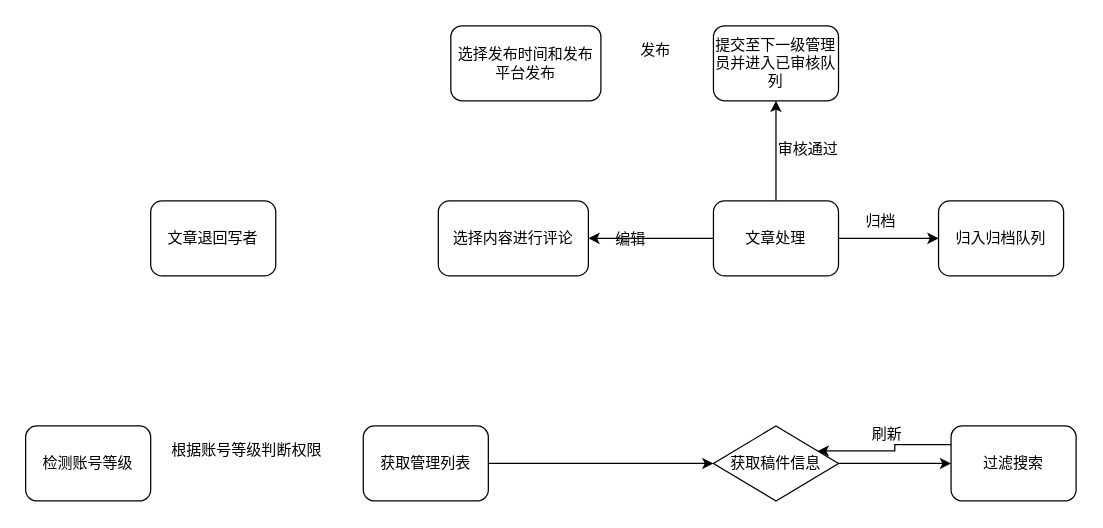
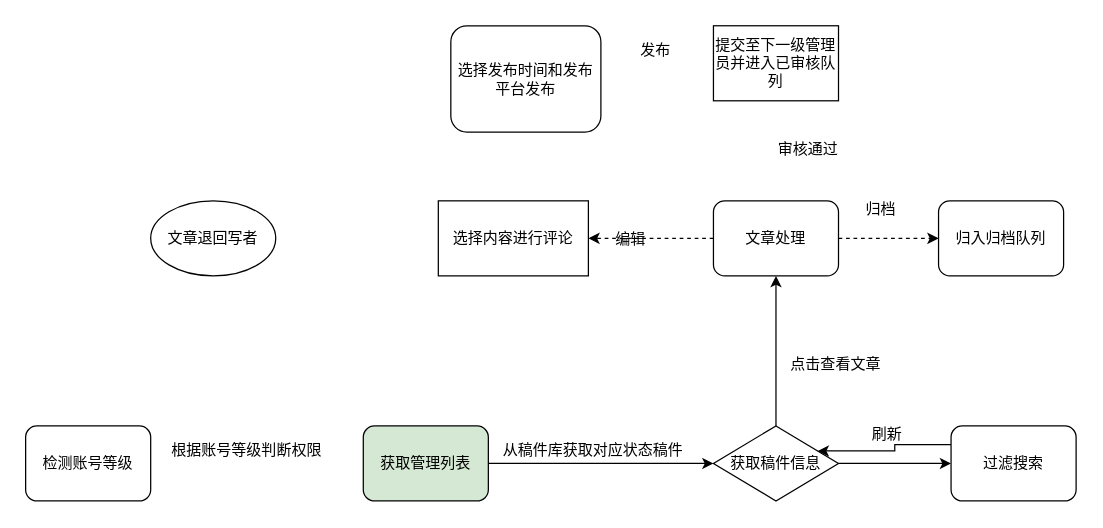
node "选择发布时间和发布平台发布": size 150x75 -> 150x106
node "提交至下一级管理员并进入已审核队列": shape rounded rectangle -> rectangle
edge "文章处理" -> "提交至下一级管理员并进入已审核队列": removed
node "归档": moved (888, 222) -> (888, 209)
node "文章退回写者": shape rounded rectangle -> ellipse
node "选择内容进行评论": shape rounded rectangle -> rectangle
edge "文章处理" -> "选择内容进行评论": style solid -> dashed
edge "文章处理" -> "归入归档队列": style solid -> dashed
edge "获取稿件信息" -> "文章处理": added
node "点击查看文章": added
node "从稿件库获取对应状态稿件": added
node "获取管理列表": fillcolor #ffffff -> #d5e8d4
